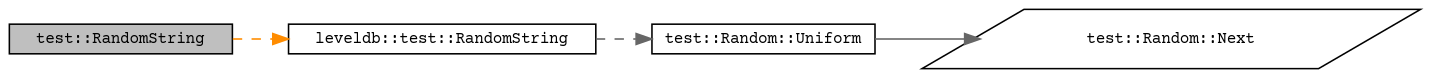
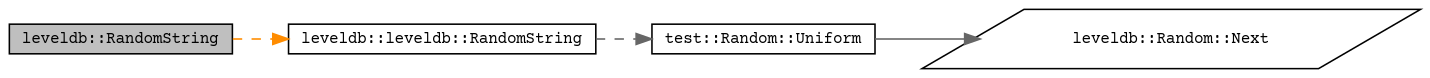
node "test::RandomString": label "test::RandomString" -> "leveldb::RandomString"
node "leveldb::test::RandomString": label "leveldb::test::RandomString" -> "leveldb::leveldb::RandomString"
node "test::Random::Next": label "test::Random::Next" -> "leveldb::Random::Next"
